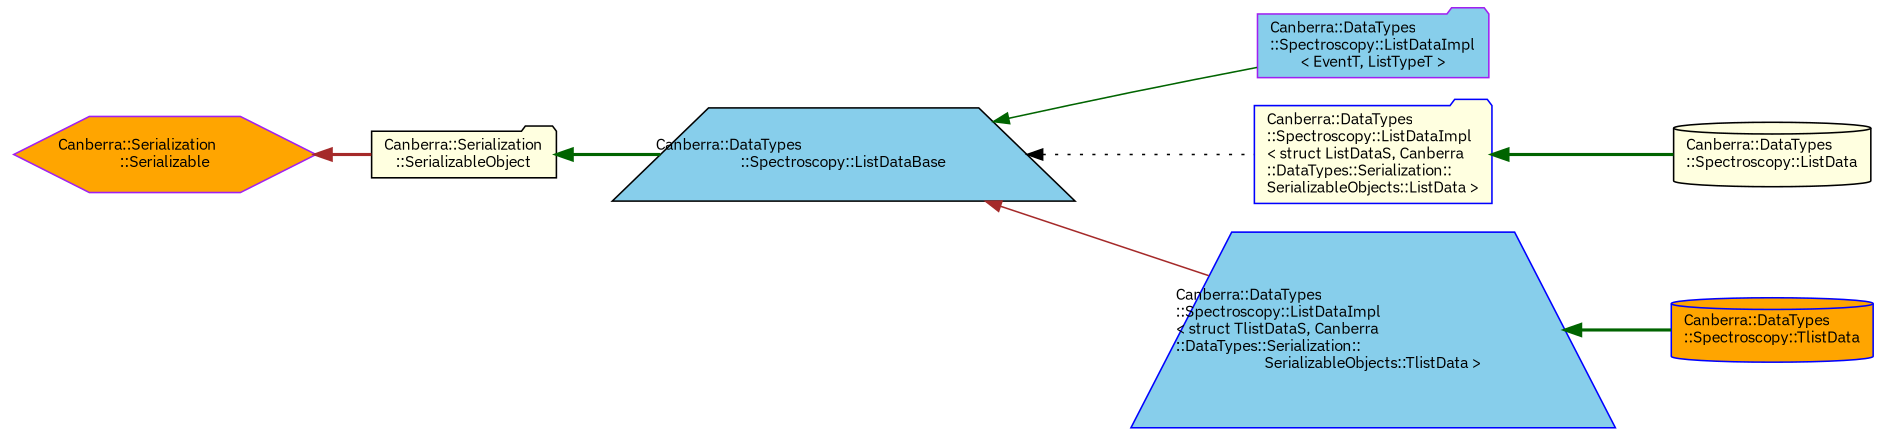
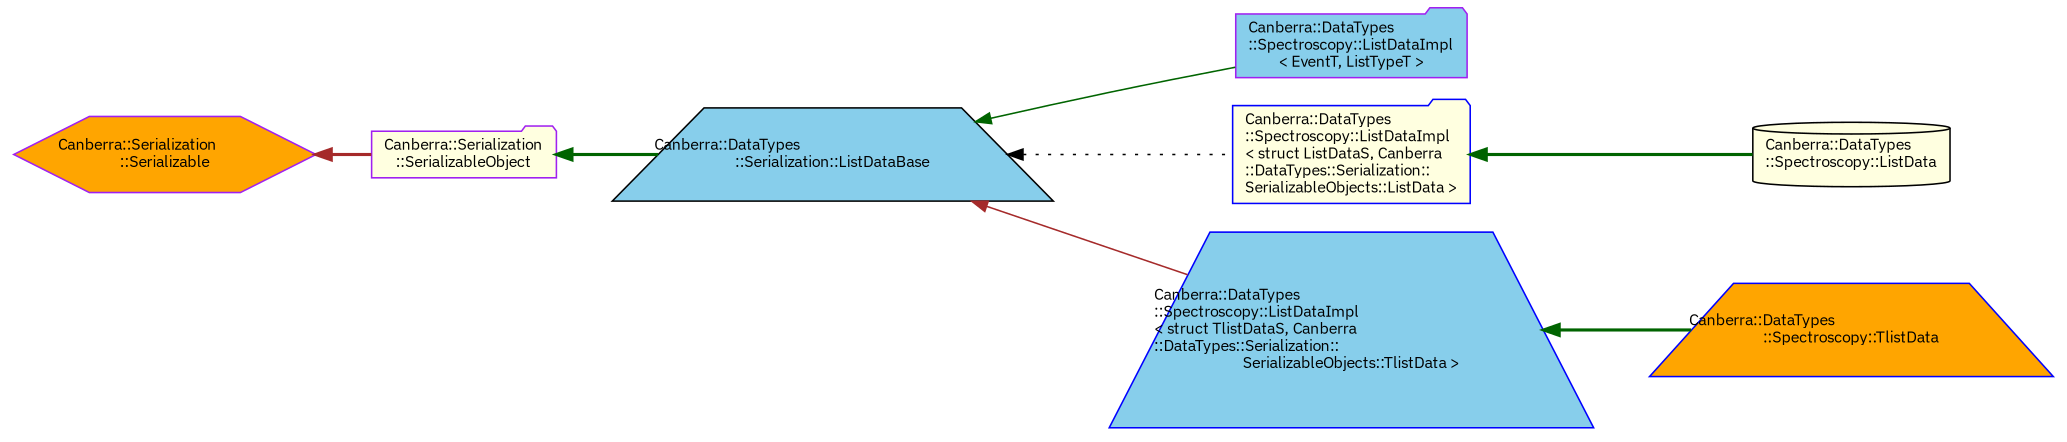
node "Canberra::Serialization ::SerializableObject": color black -> purple
node "Canberra::DataTypes ::Spectroscopy::ListDataBase": label "Canberra::DataTypes ::Spectroscopy::ListDataBase" -> "Canberra::DataTypes ::Serialization::ListDataBase"
node "Canberra::DataTypes ::Spectroscopy::TlistData": shape cylinder -> trapezium
